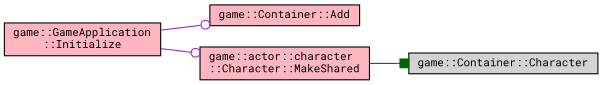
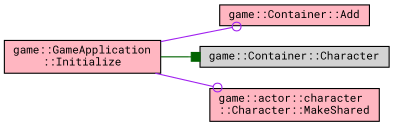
edge "game::actor::character ::Character::MakeShared" -> "game::Container::Character": now "game::GameApplication ::Initialize" -> "game::Container::Character"
